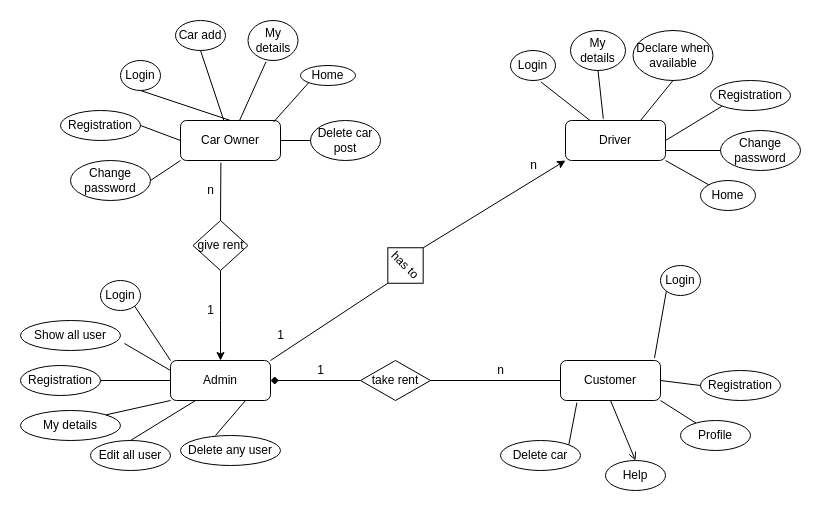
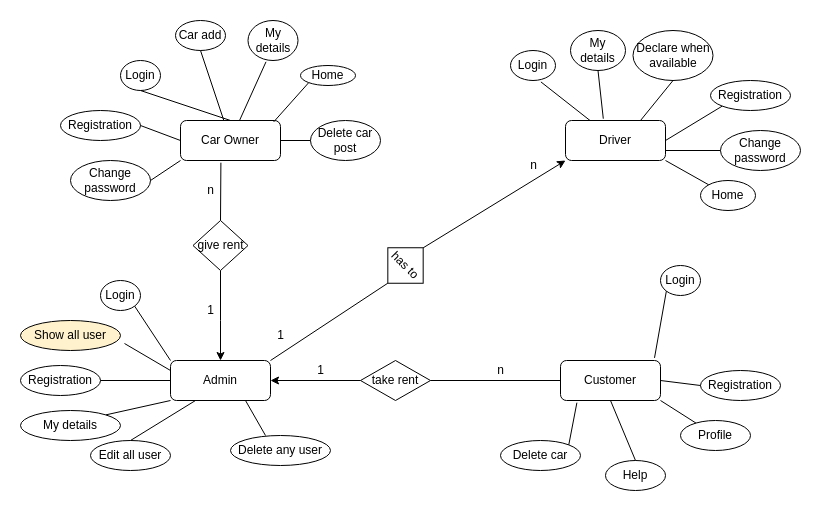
node "Show all user": fillcolor #ffffff -> #fff2cc
edge "take rent" -> "Admin": arrowhead diamond -> classic
node "Delete any user": moved (231, 451) -> (281, 451)
edge "Customer" -> "Help": arrowhead open -> none
